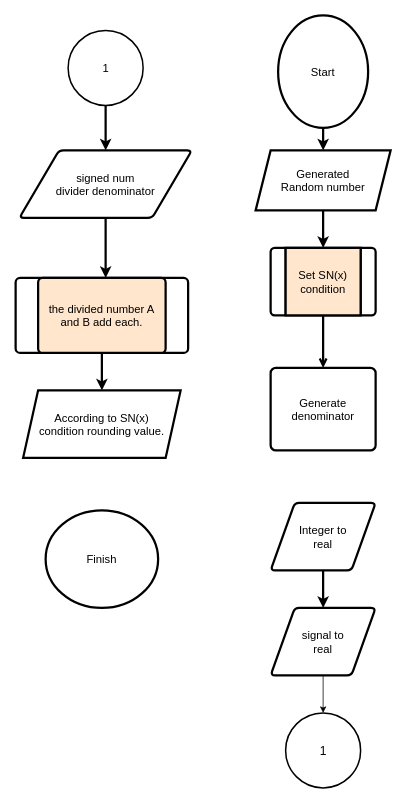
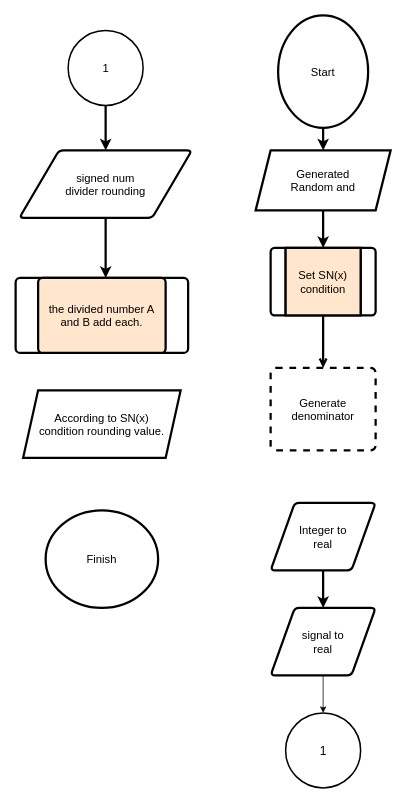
node "GeneratedRandom number": label "GeneratedRandom number" -> "GeneratedRandom and"
node "signed num divider denominator": label "signed num divider denominator" -> "signed num divider rounding"
edge "the divided number A and B add each." -> "According to SN(x) condition rounding value.": removed
node "Generate denominator": style solid -> dashed
